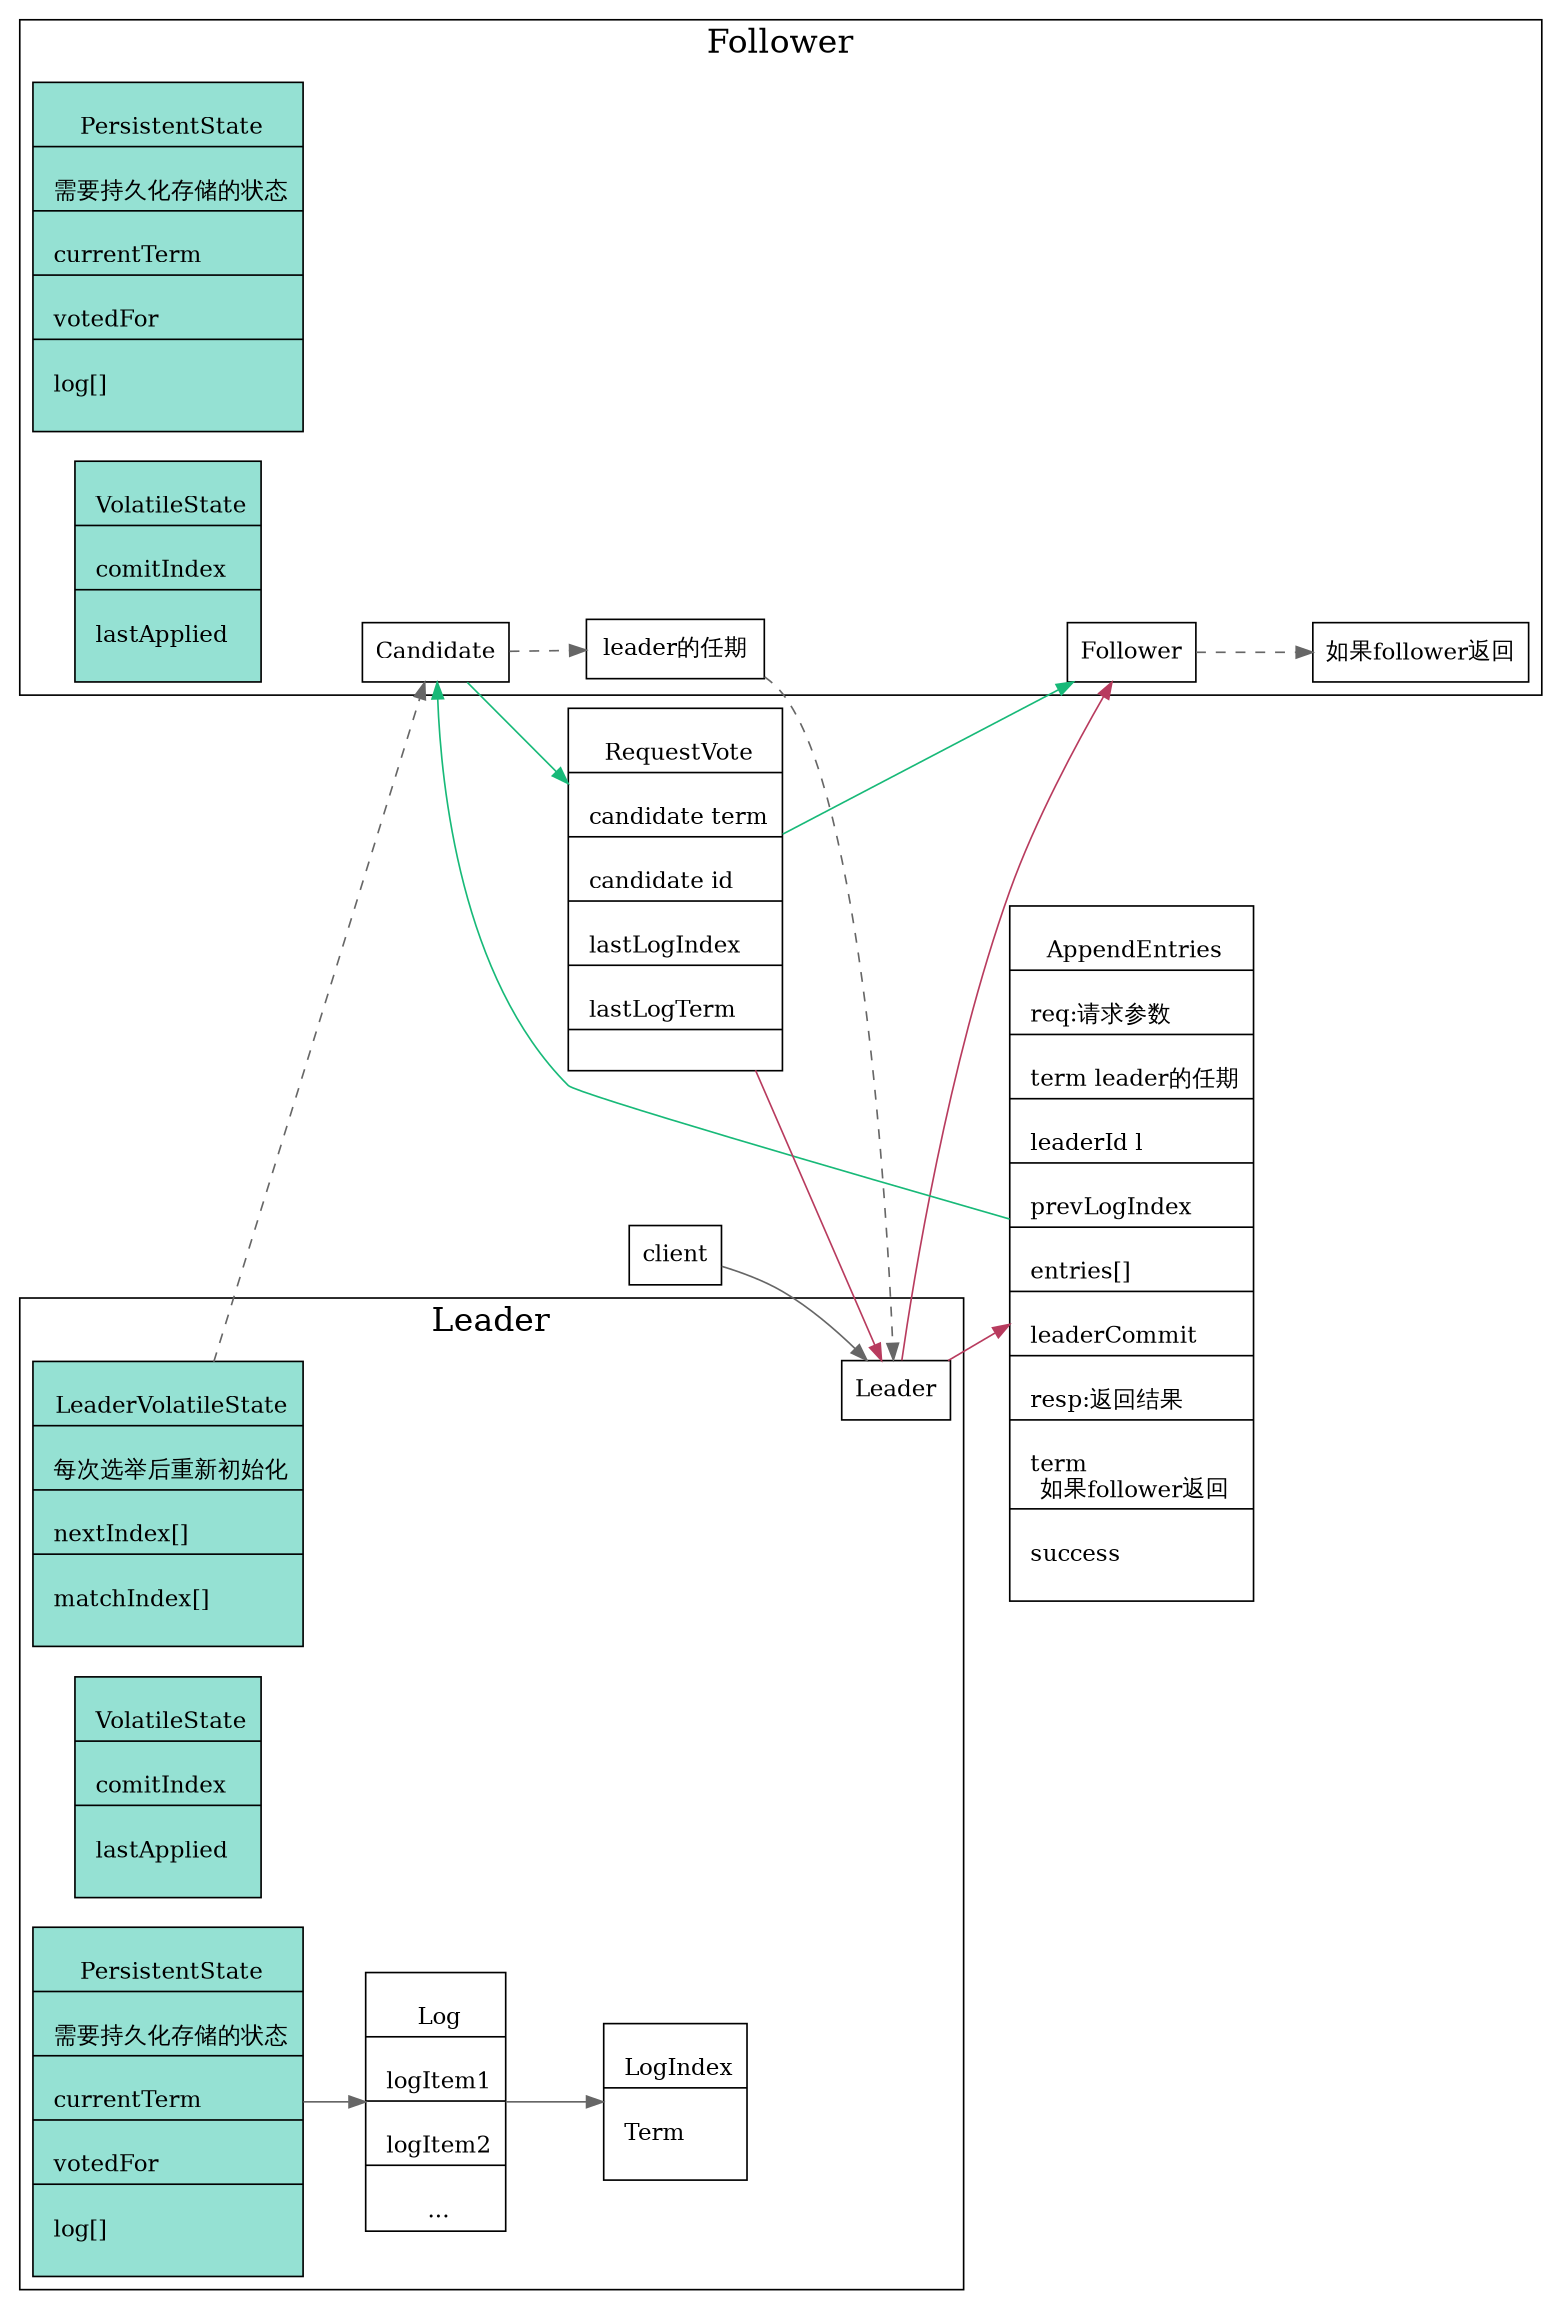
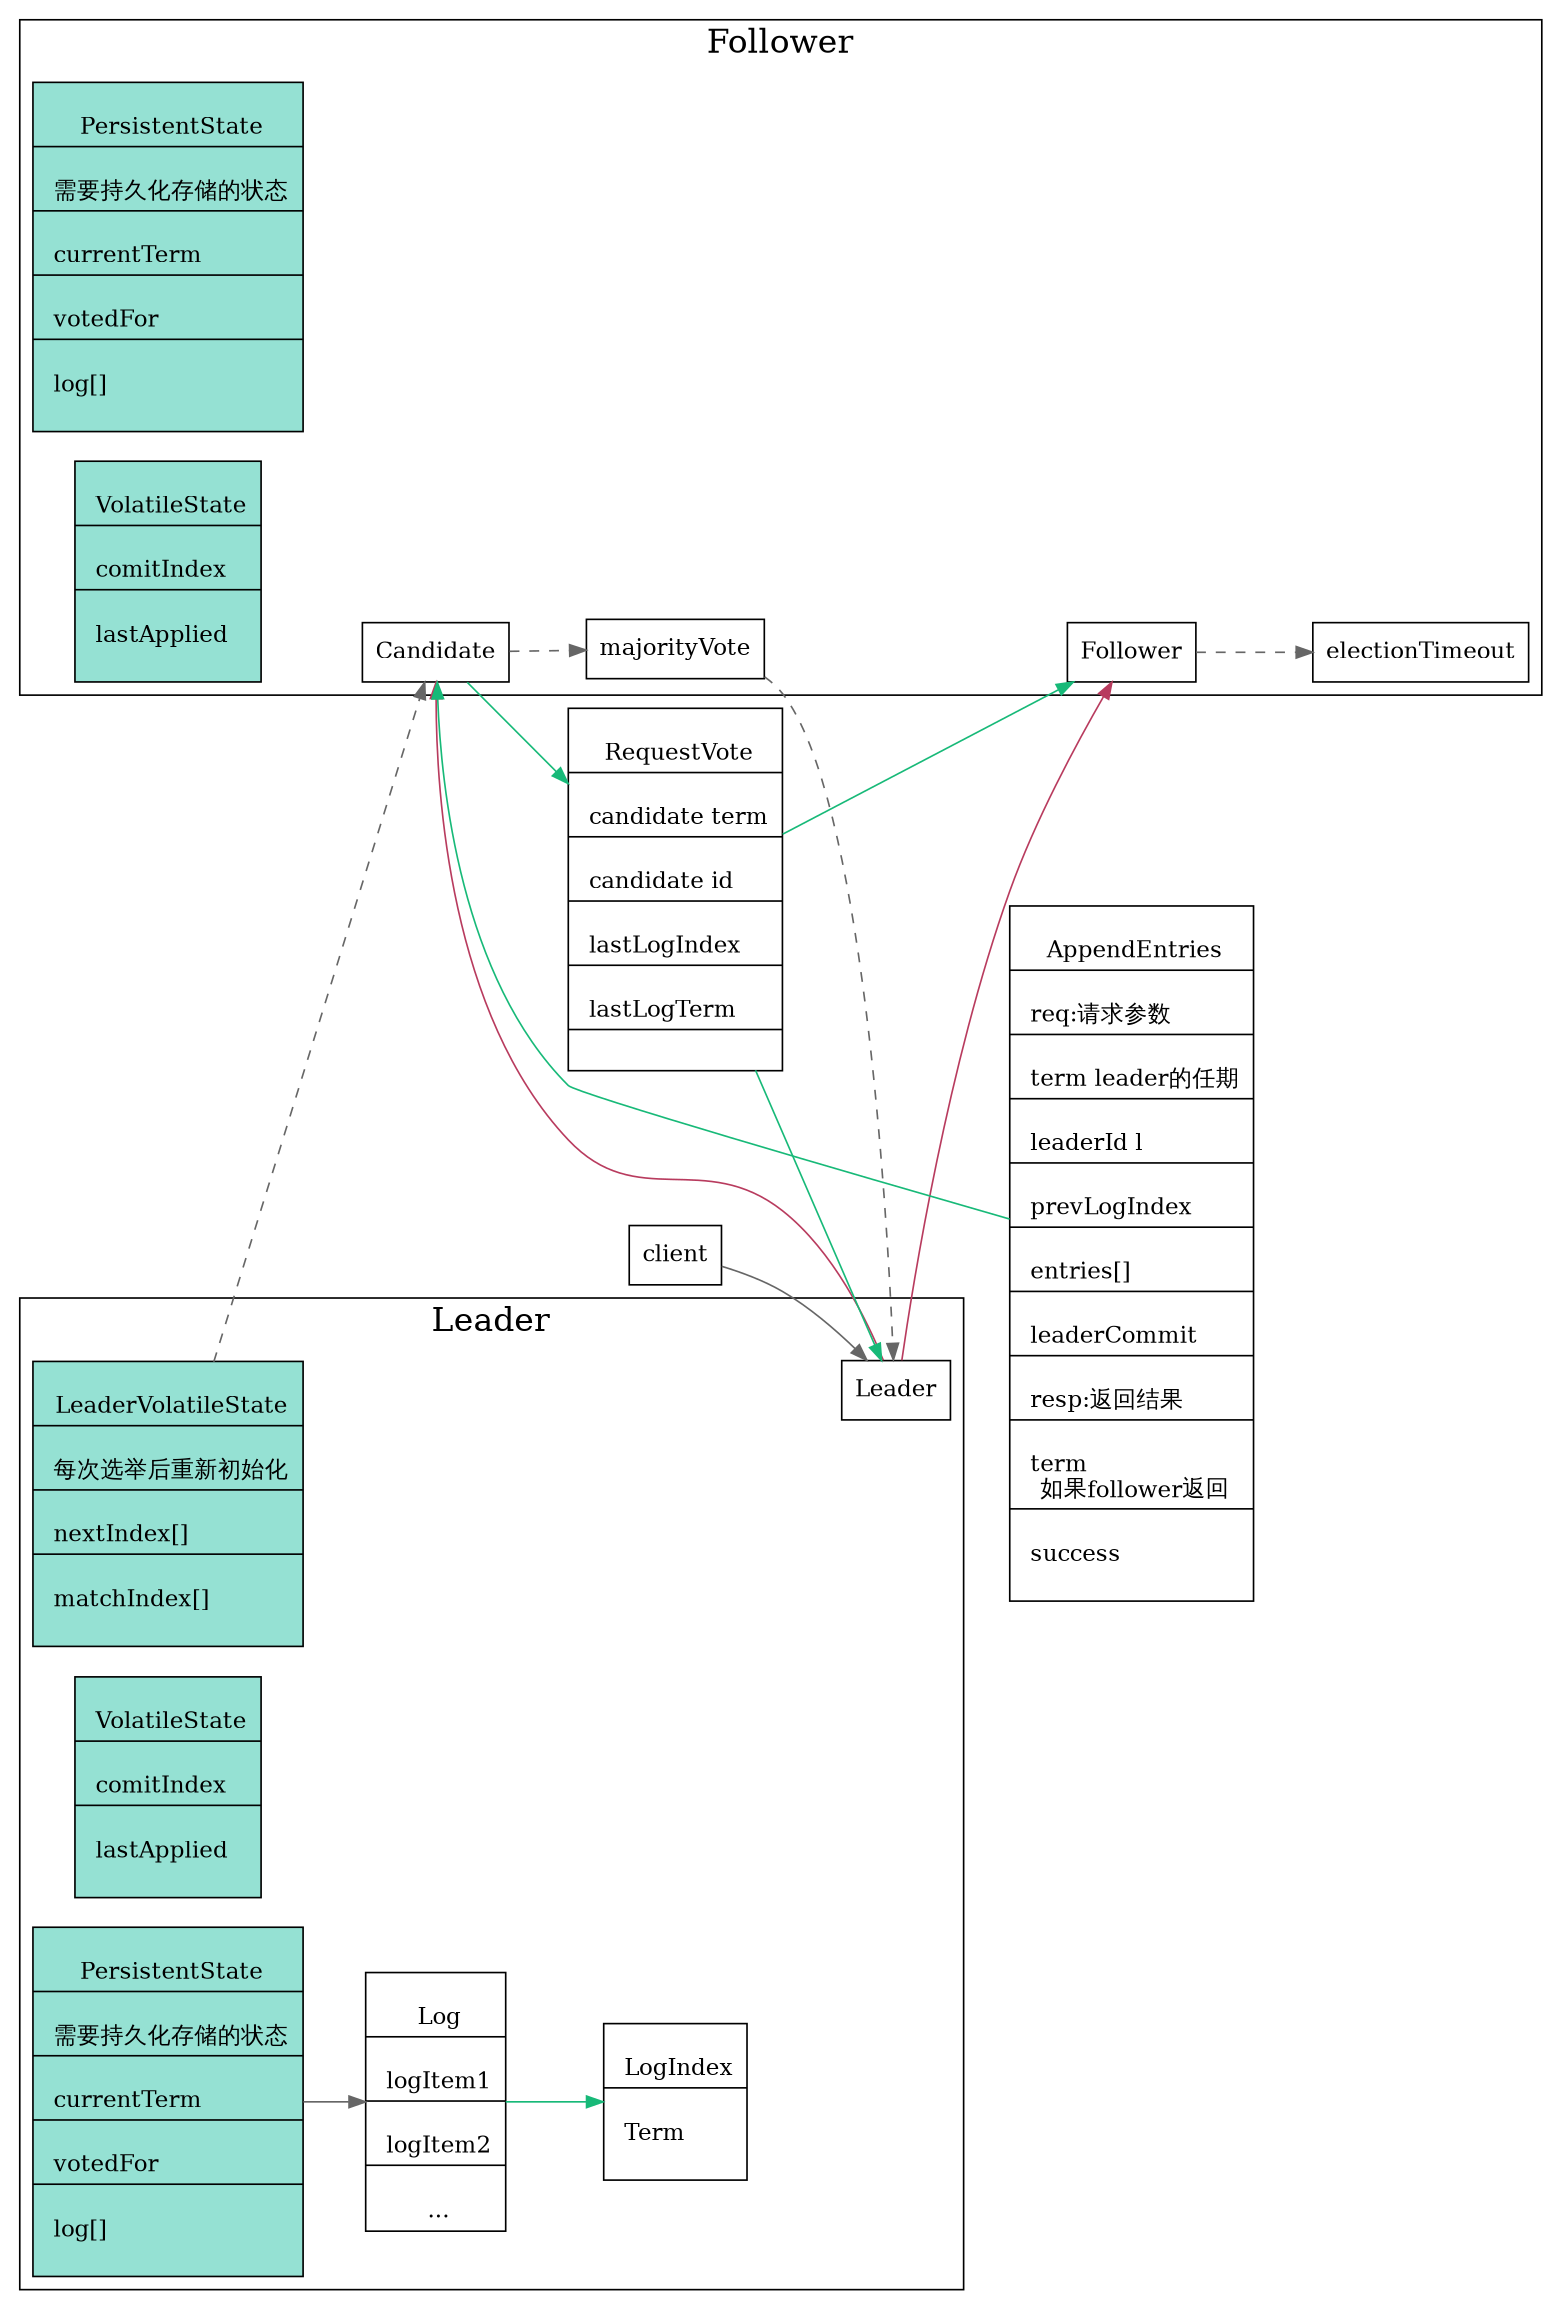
node "leader的任期": label "leader的任期" -> "majorityVote"
node "如果follower返回": label "如果follower返回" -> "electionTimeout"
edge "RequestVote" -> "Leader": color #b83b5e -> #17b978
edge "Leader" -> "AppendEntries": now "Leader" -> "Candidate"
edge "Log" -> "LogIndex": color gray40 -> #17b978
